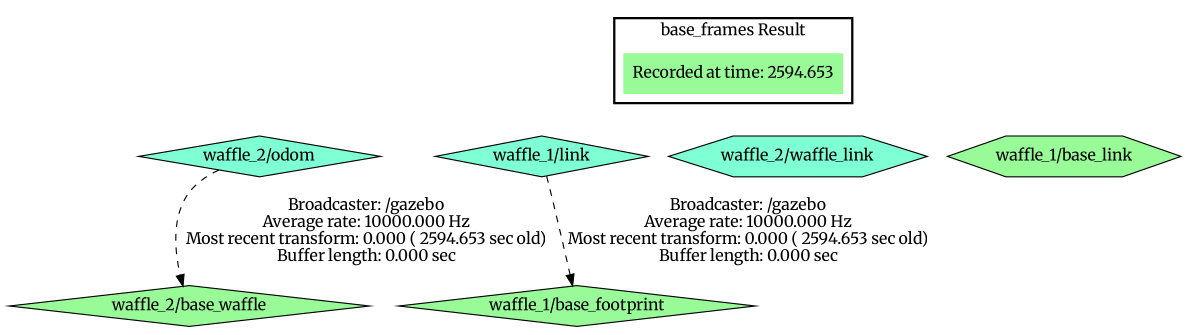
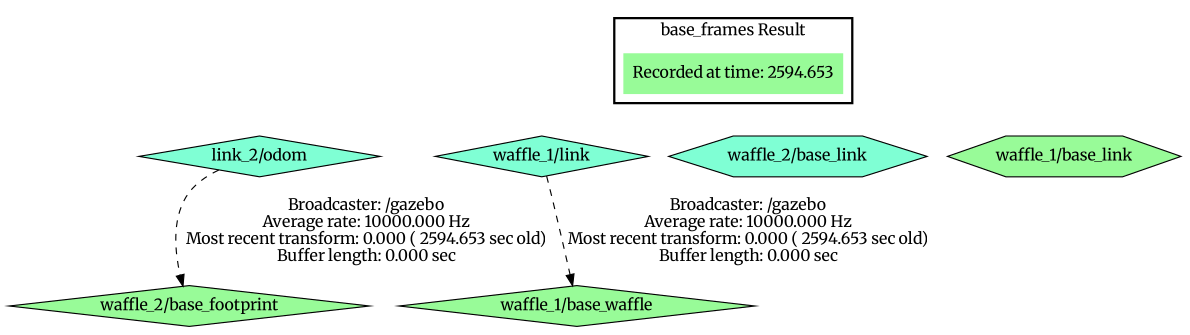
node "waffle_2/odom": label "waffle_2/odom" -> "link_2/odom"
node "waffle_2/waffle_link": label "waffle_2/waffle_link" -> "waffle_2/base_link"
node "waffle_2/base_waffle": label "waffle_2/base_waffle" -> "waffle_2/base_footprint"
node "waffle_1/base_footprint": label "waffle_1/base_footprint" -> "waffle_1/base_waffle"
